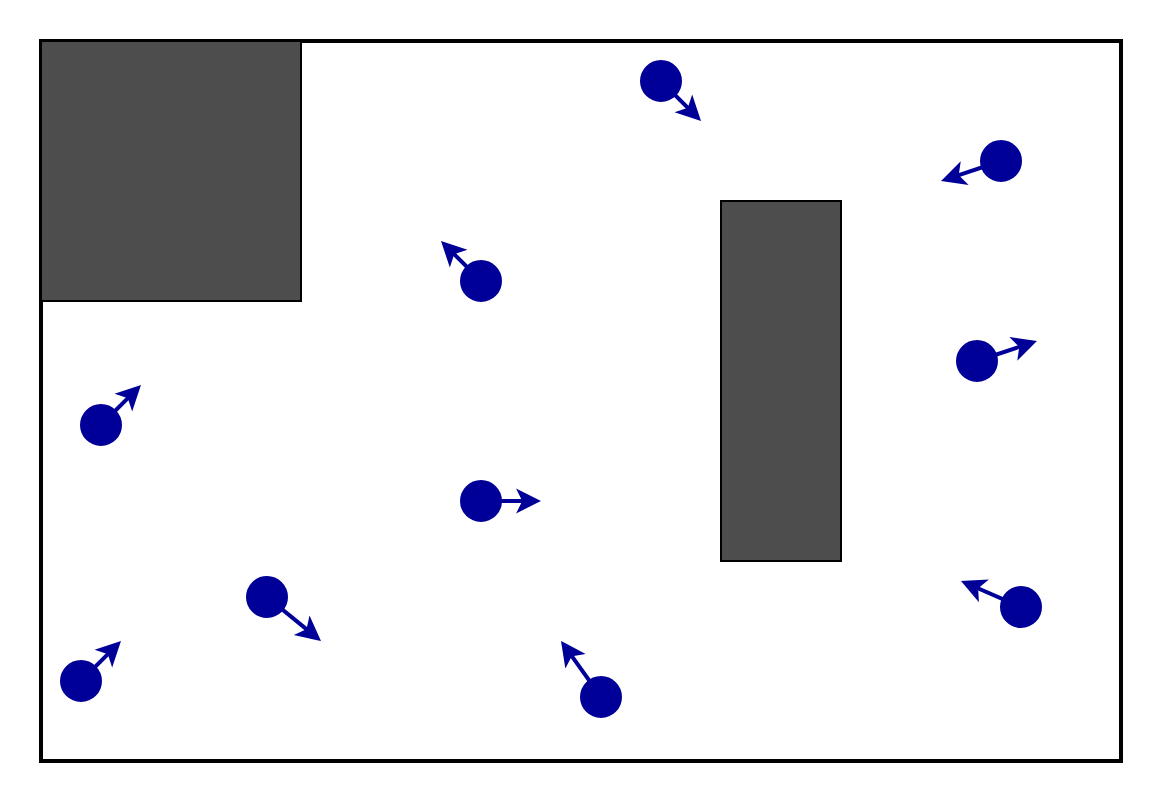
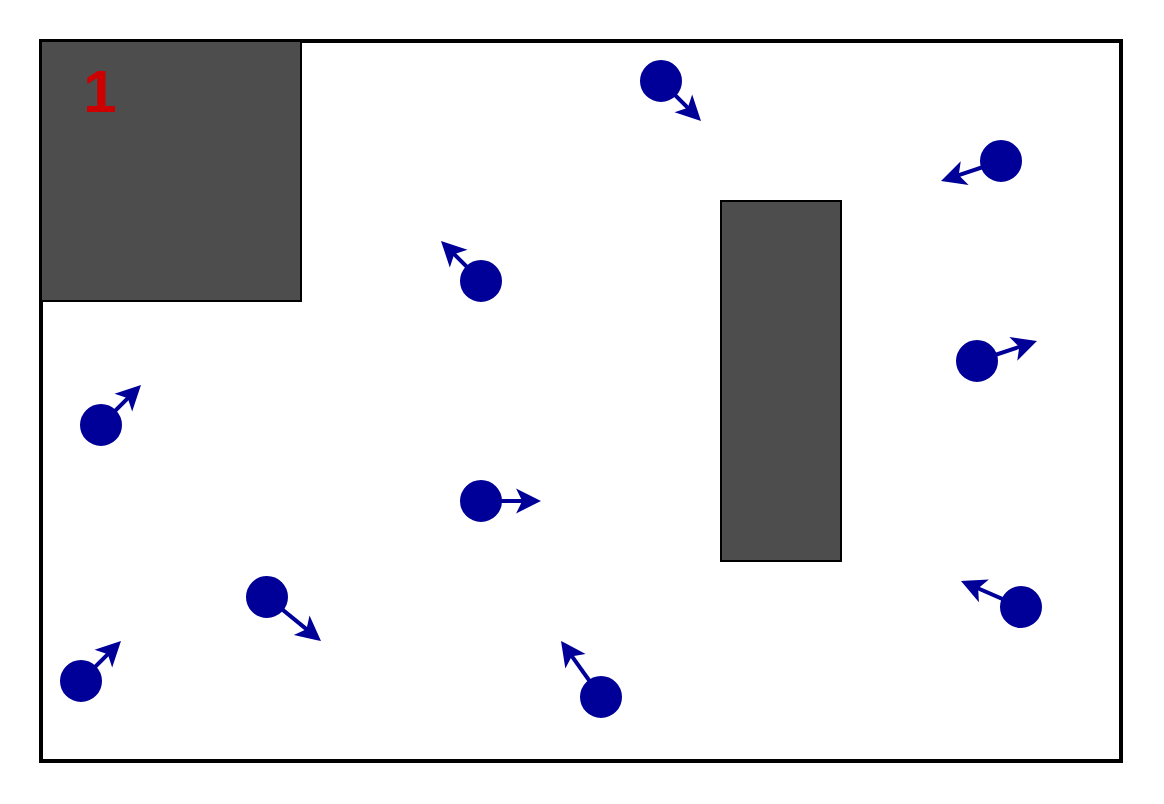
node "1": added
